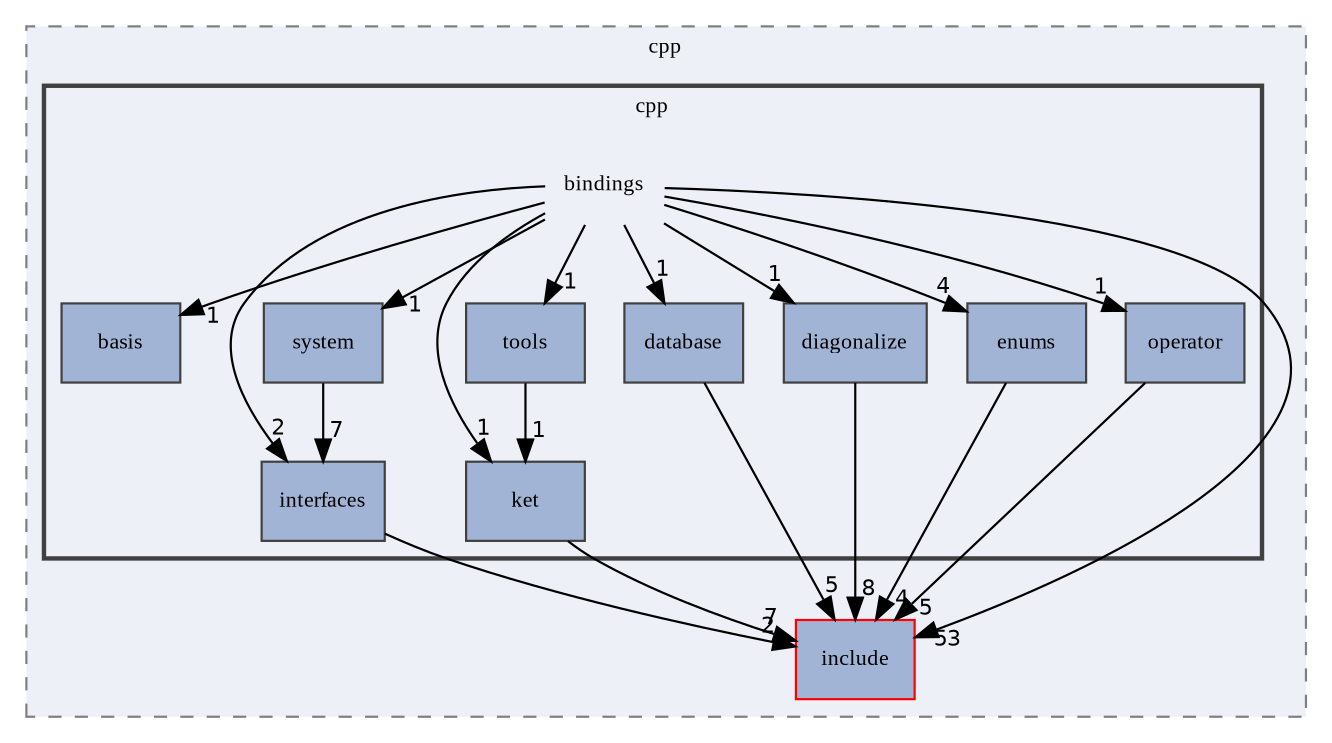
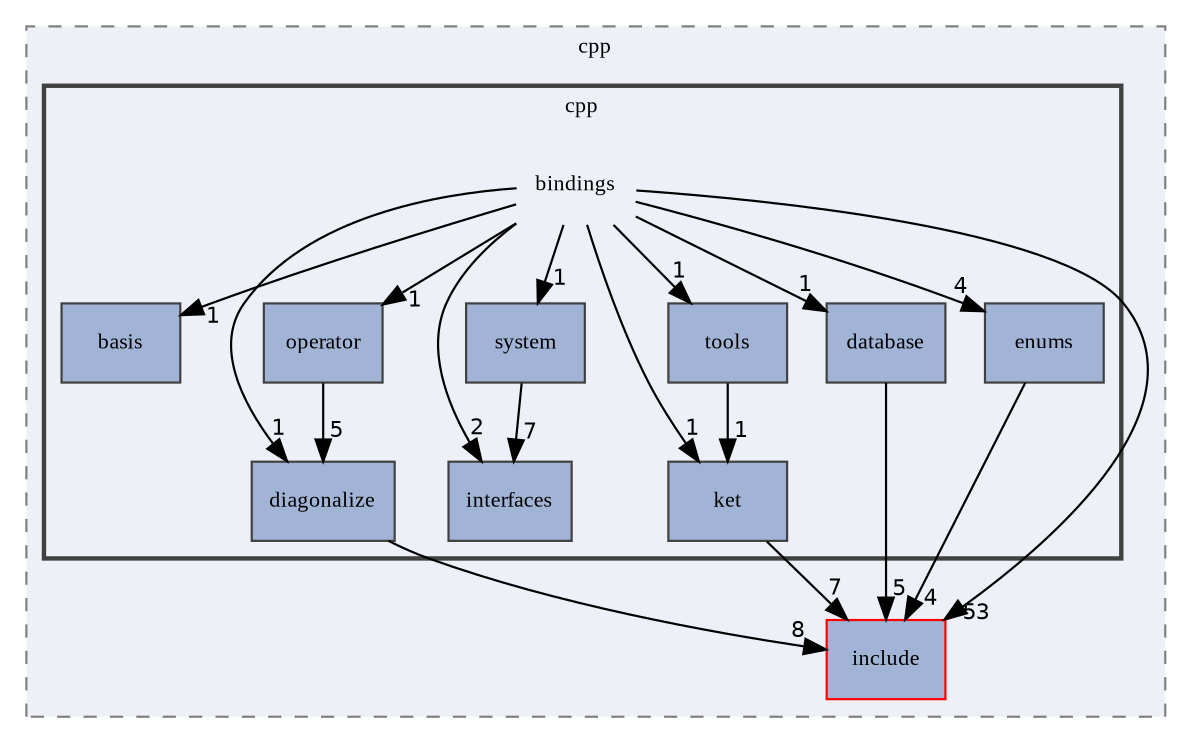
edge "operator" -> "include": now "operator" -> "diagonalize"
edge "interfaces" -> "include": removed
